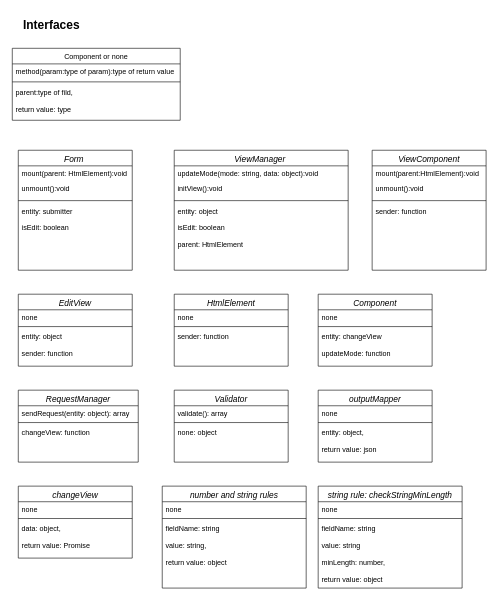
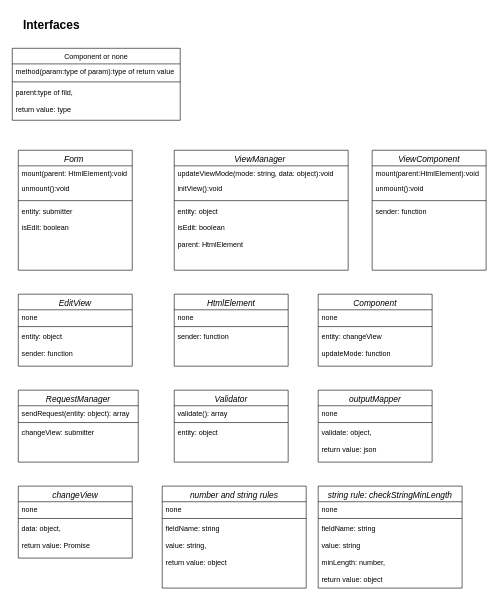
node "updateMode(mode: string, data: object):void": label "updateMode(mode: string, data: object):void" -> "updateViewMode(mode: string, data: object):void"
node "changeView: function": label "changeView: function" -> "changeView: submitter"
node "none: object": label "none: object" -> "entity: object"
node "entity: object, return value: json": label "entity: object, return value: json" -> "validate: object, return value: json"
